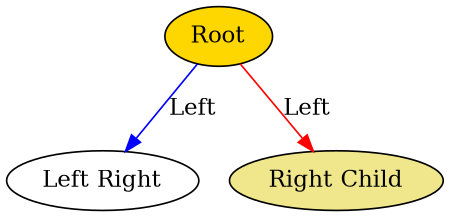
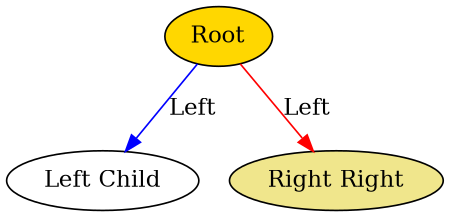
node "Left Right": label "Left Right" -> "Left Child"
node "Right Child": label "Right Child" -> "Right Right"
